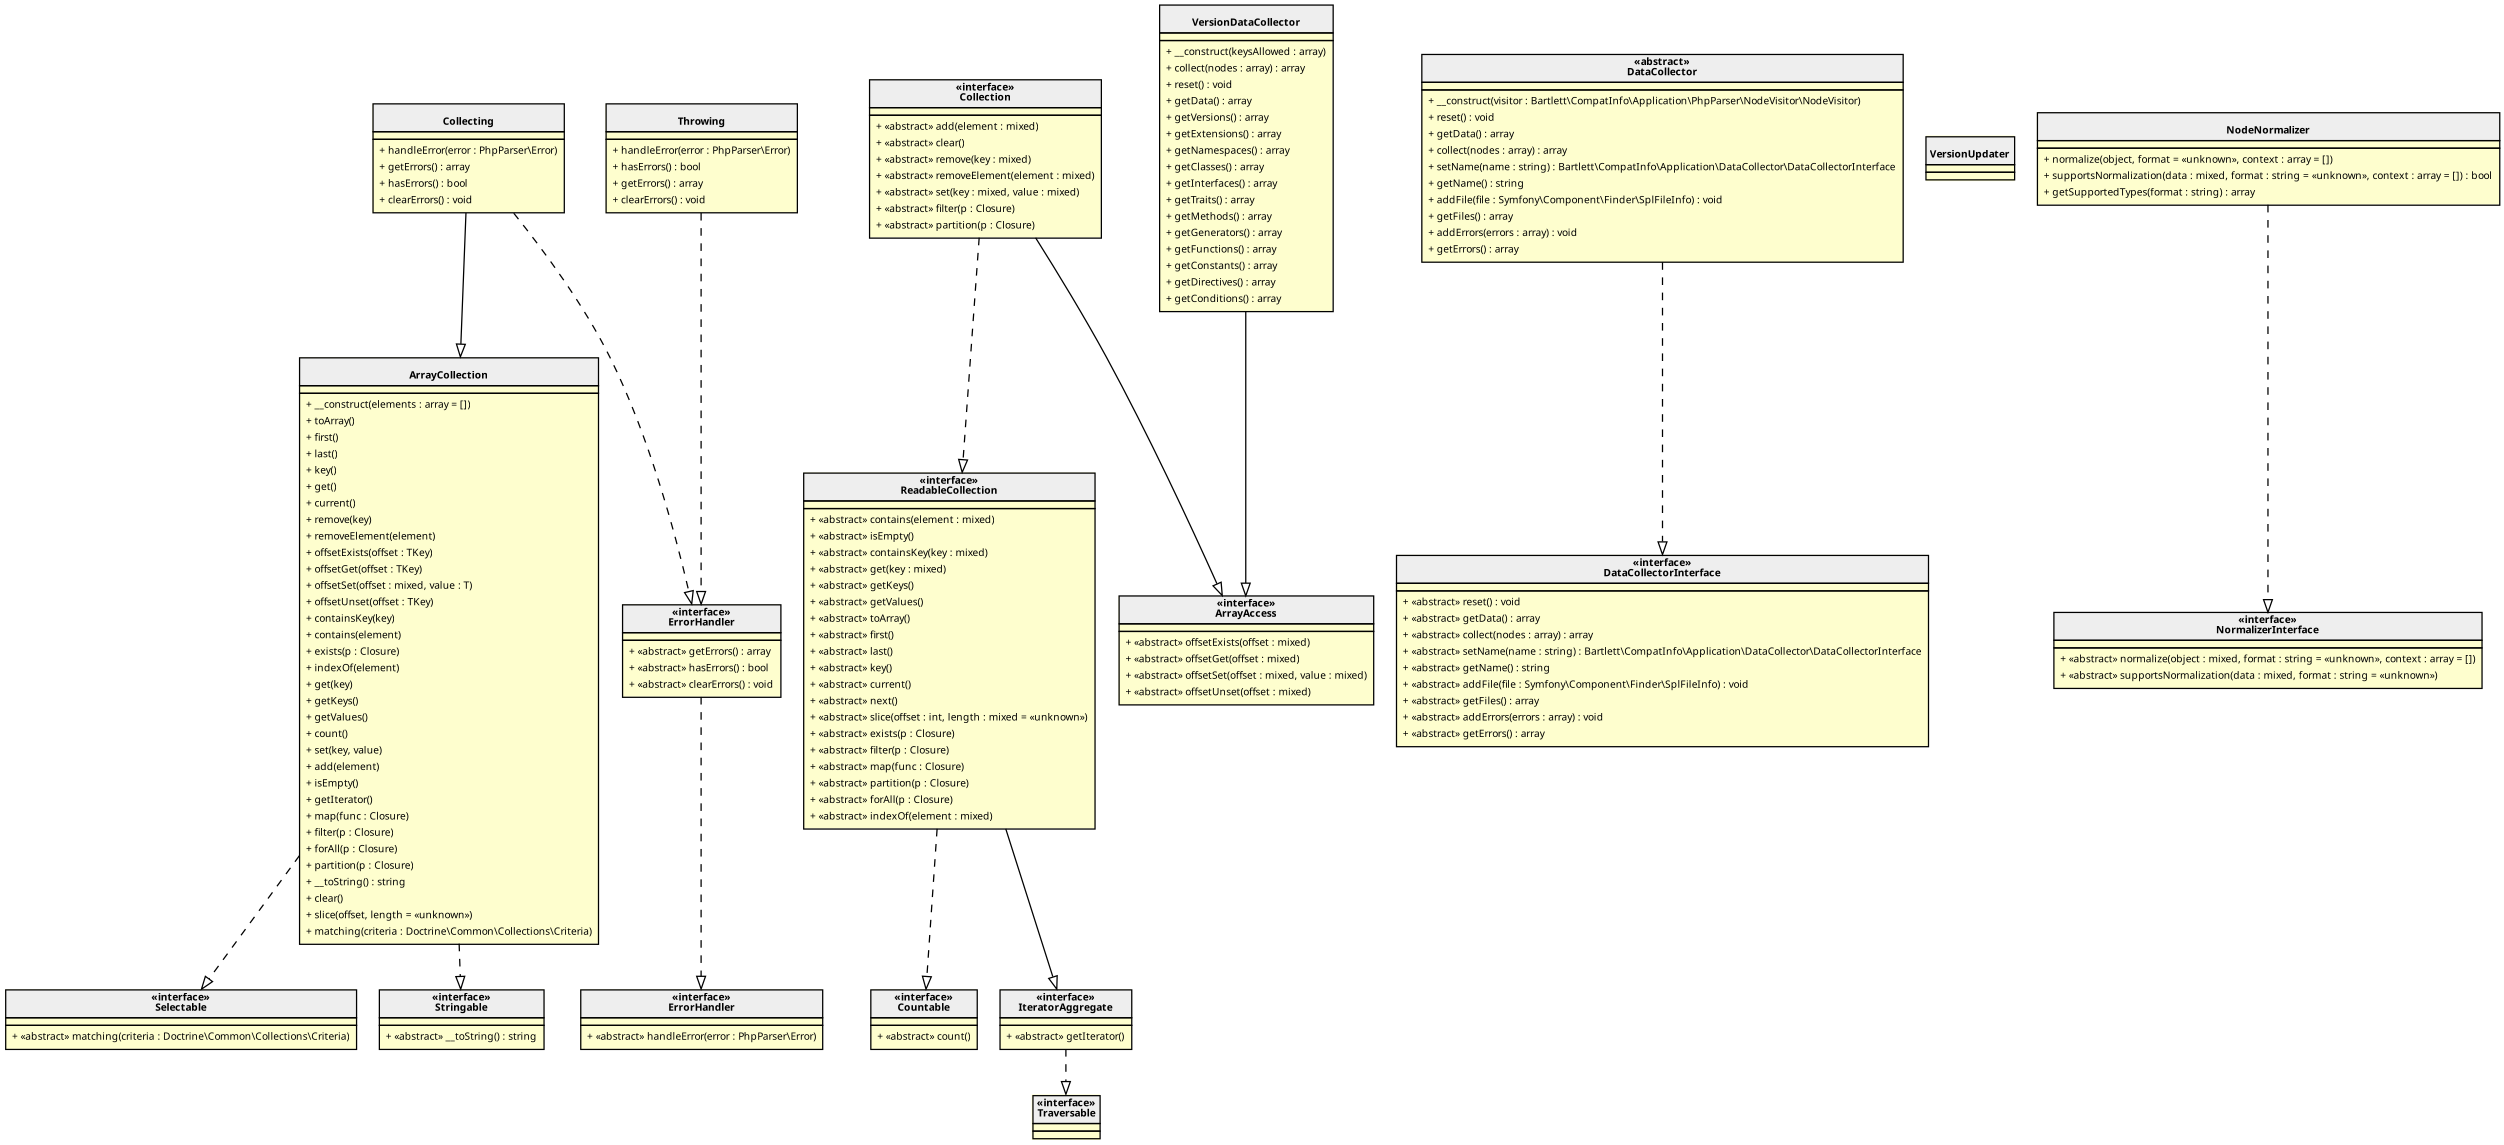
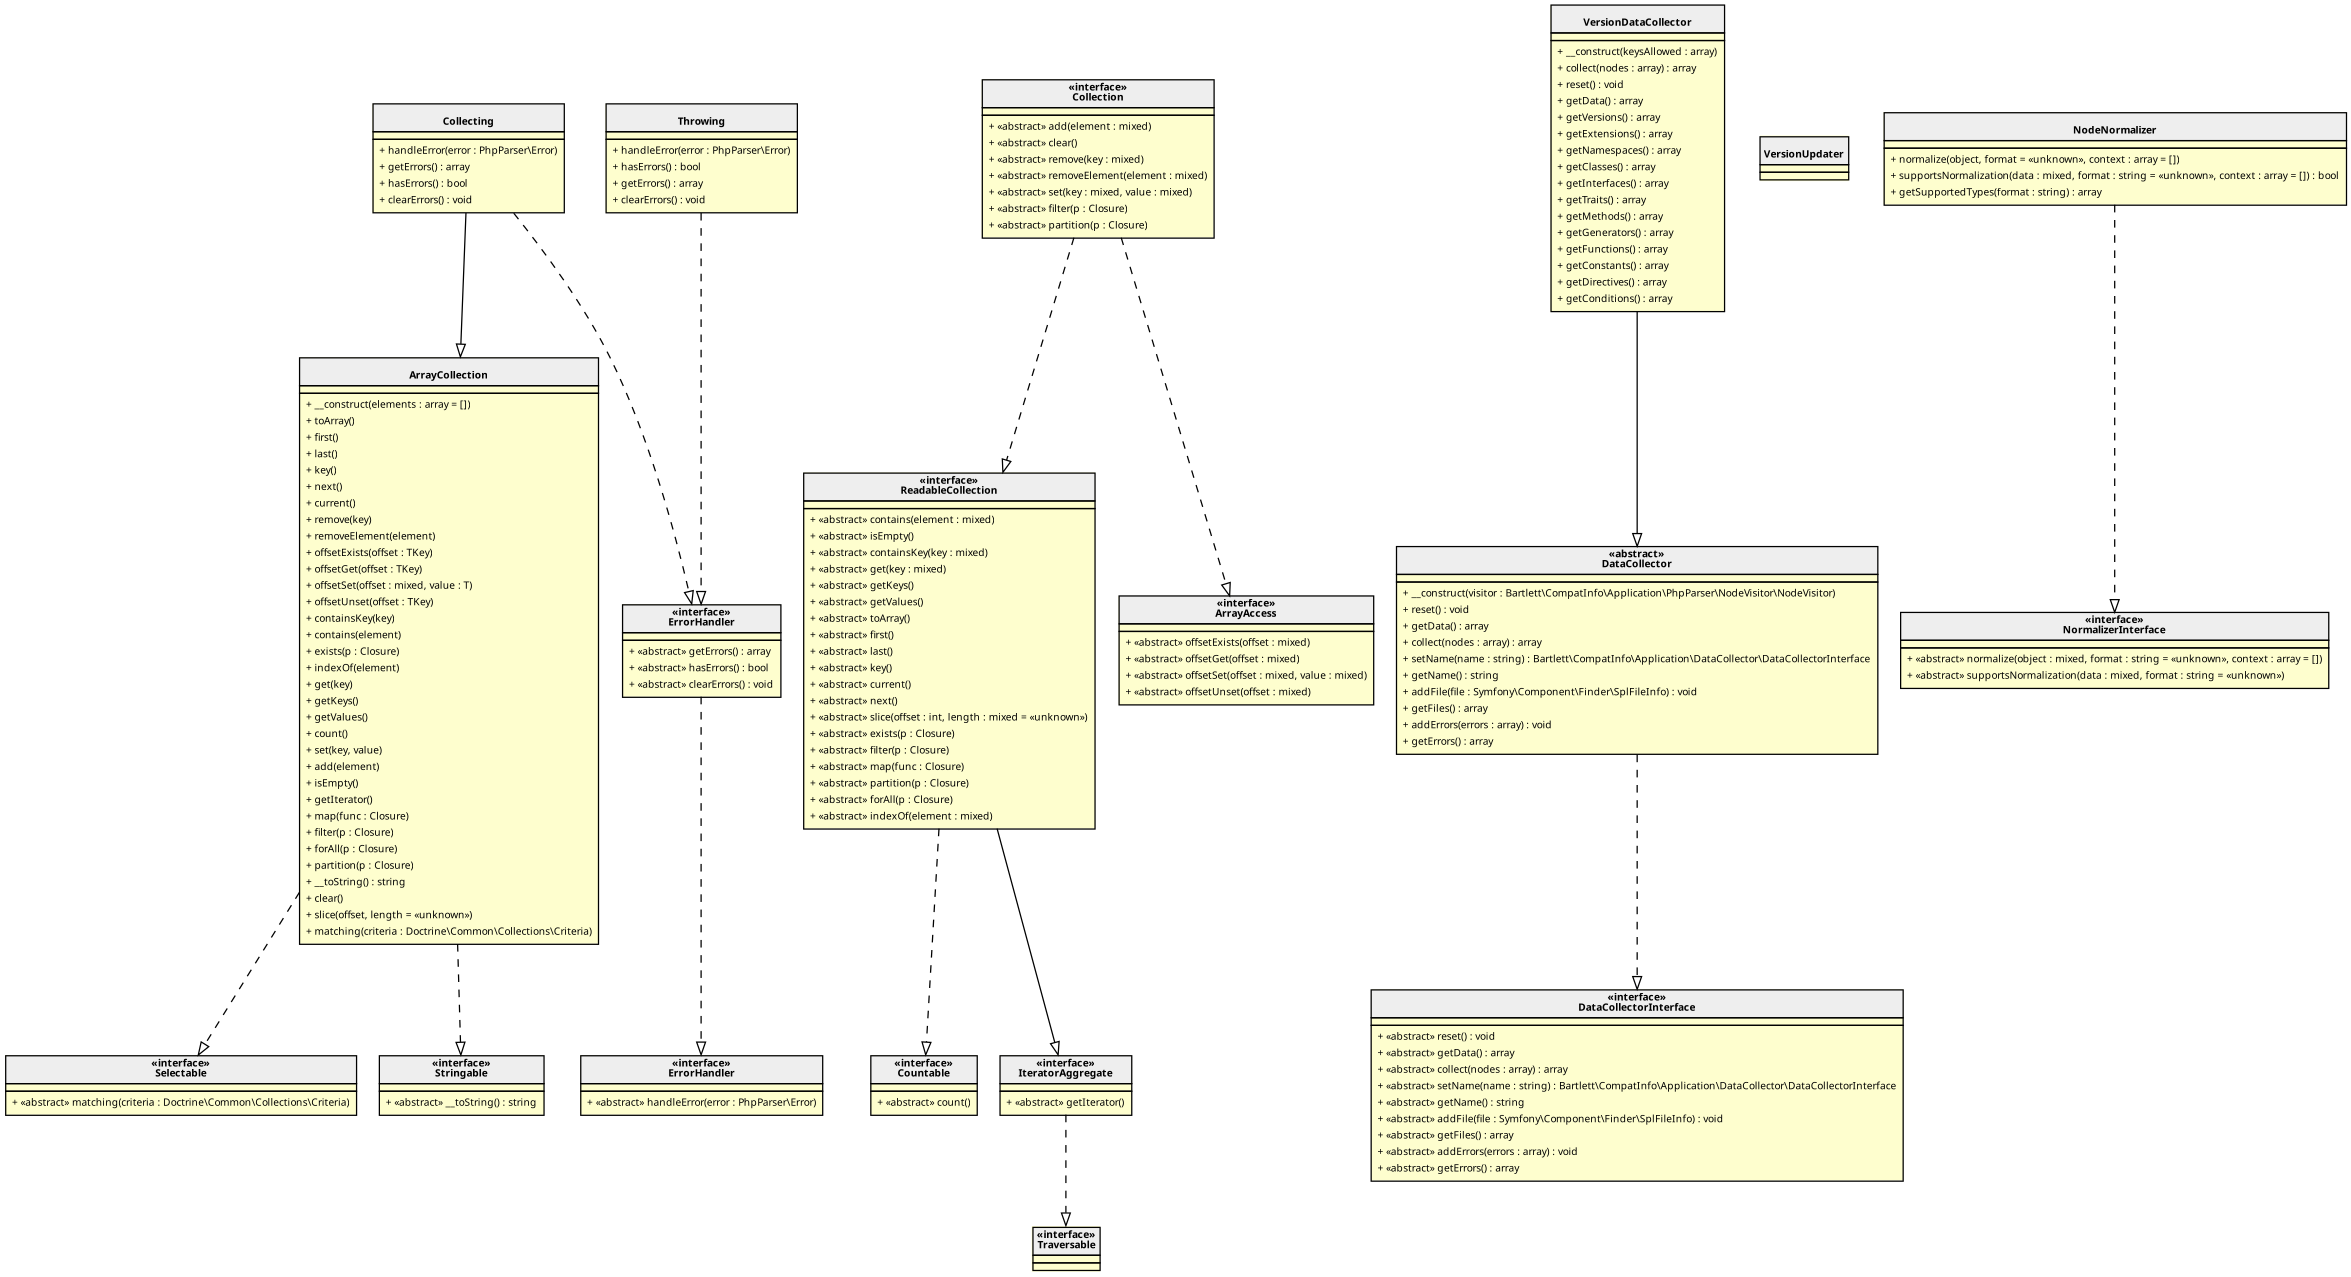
edge "Collection" -> "ArrayAccess": style filled -> dashed
edge "VersionDataCollector" -> "ArrayAccess": now "VersionDataCollector" -> "DataCollector"
node "ArrayCollection": text "+ get()" -> "+ next()"
